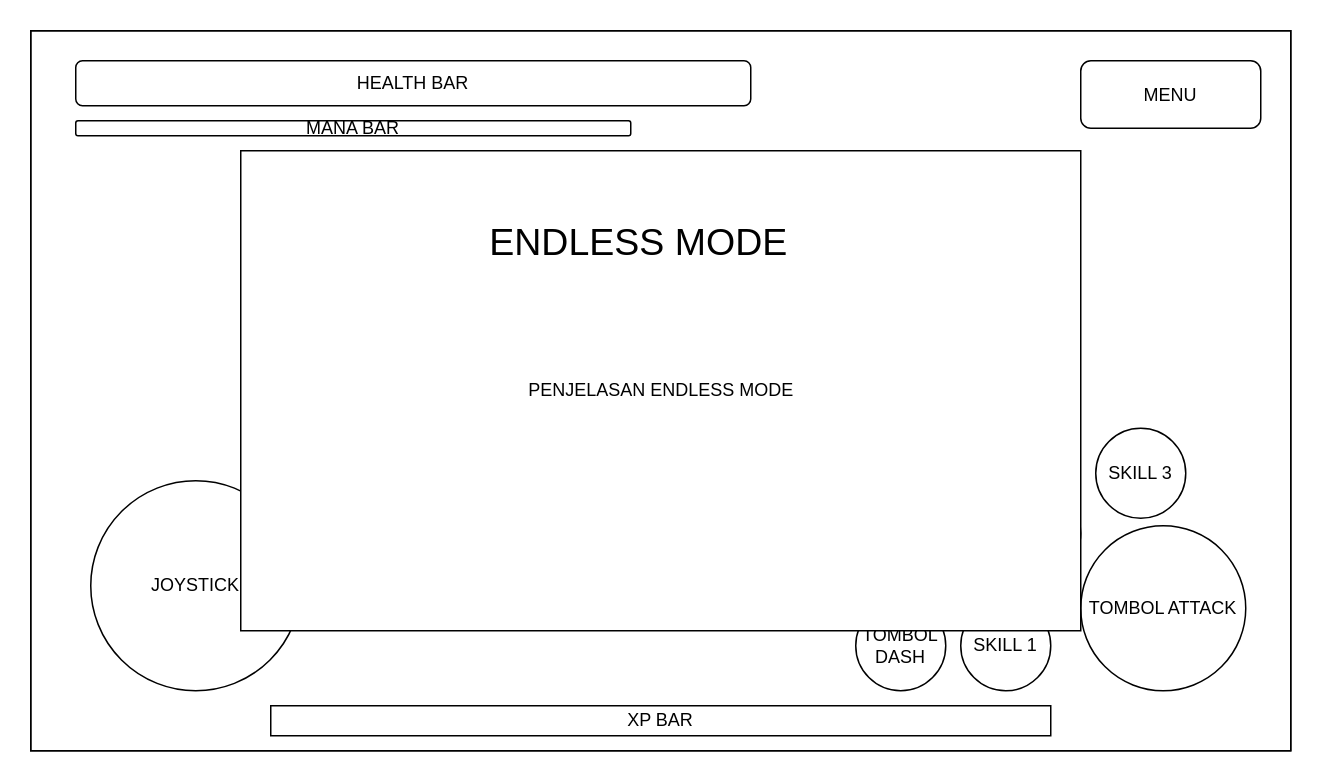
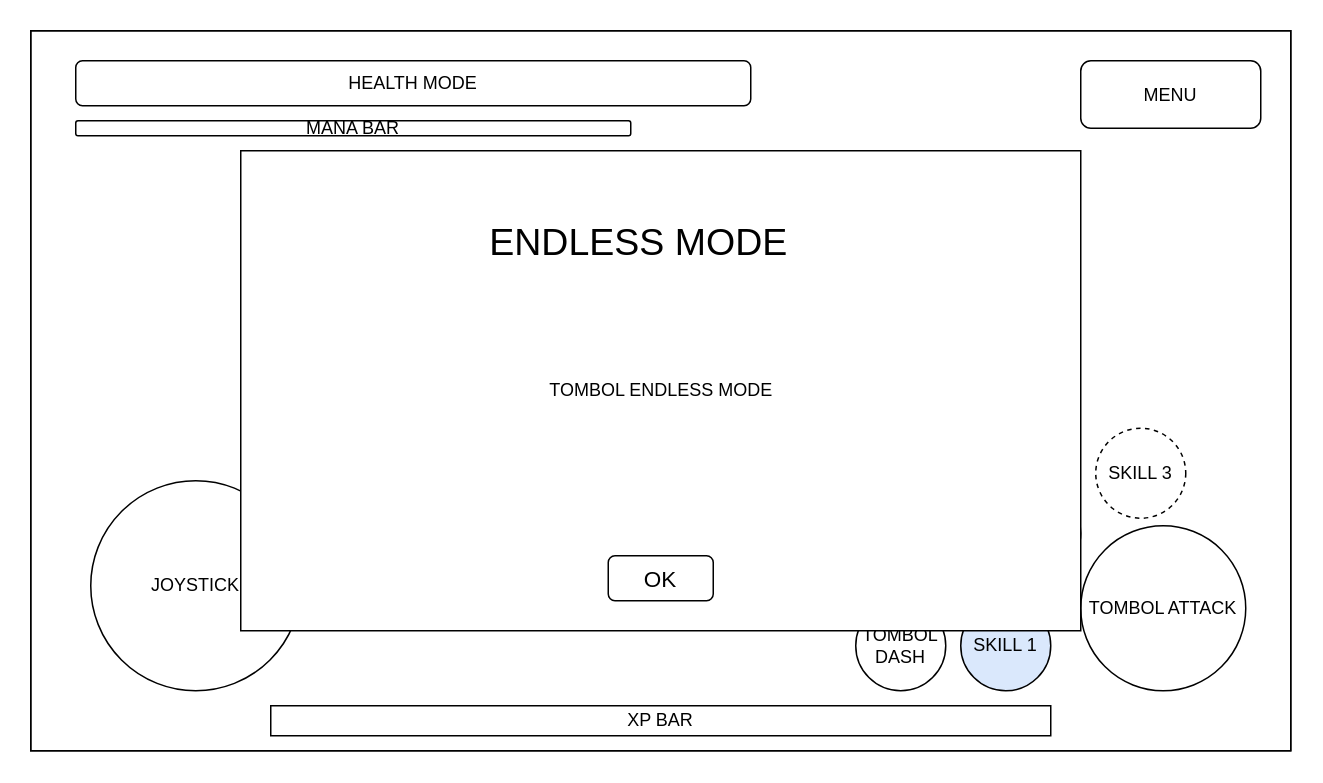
node "HEALTH BAR": label "HEALTH BAR" -> "HEALTH MODE"
node "PENJELASAN ENDLESS MODE": label "PENJELASAN ENDLESS MODE" -> "TOMBOL ENDLESS MODE"
node "SKILL 3": style solid -> dashed
node "OK": added
node "SKILL 1": fillcolor #ffffff -> #dae8fc
